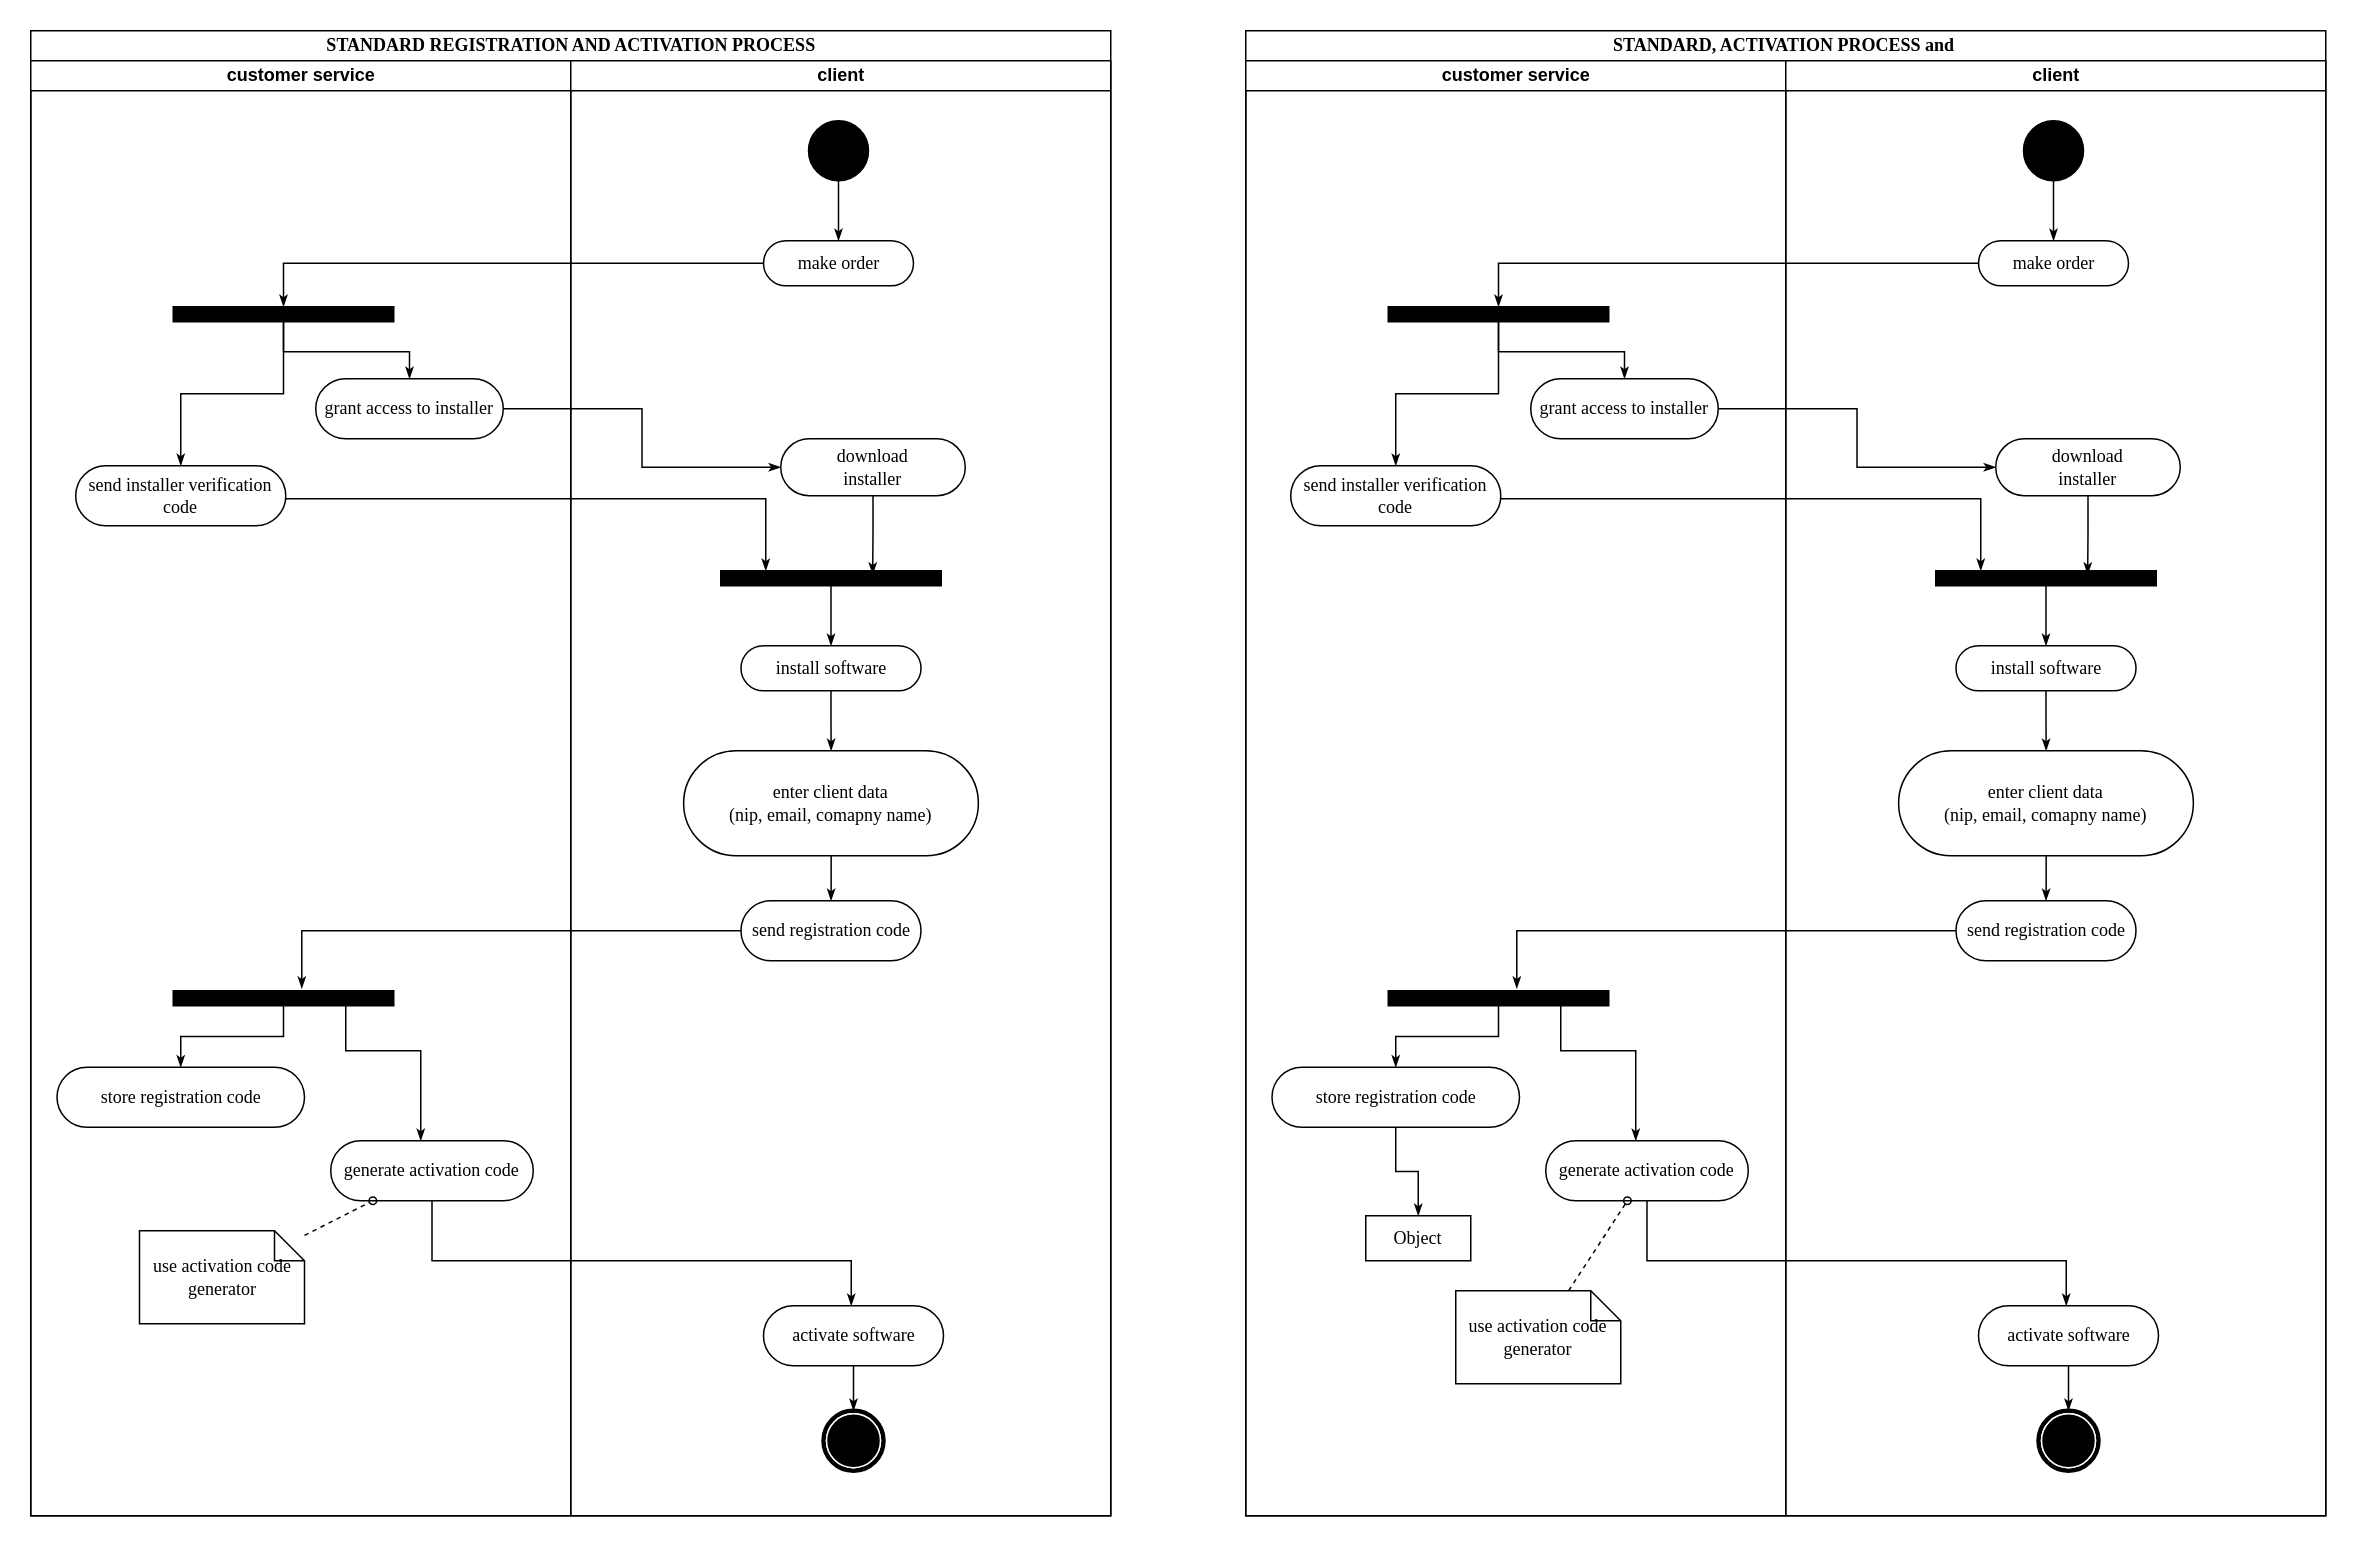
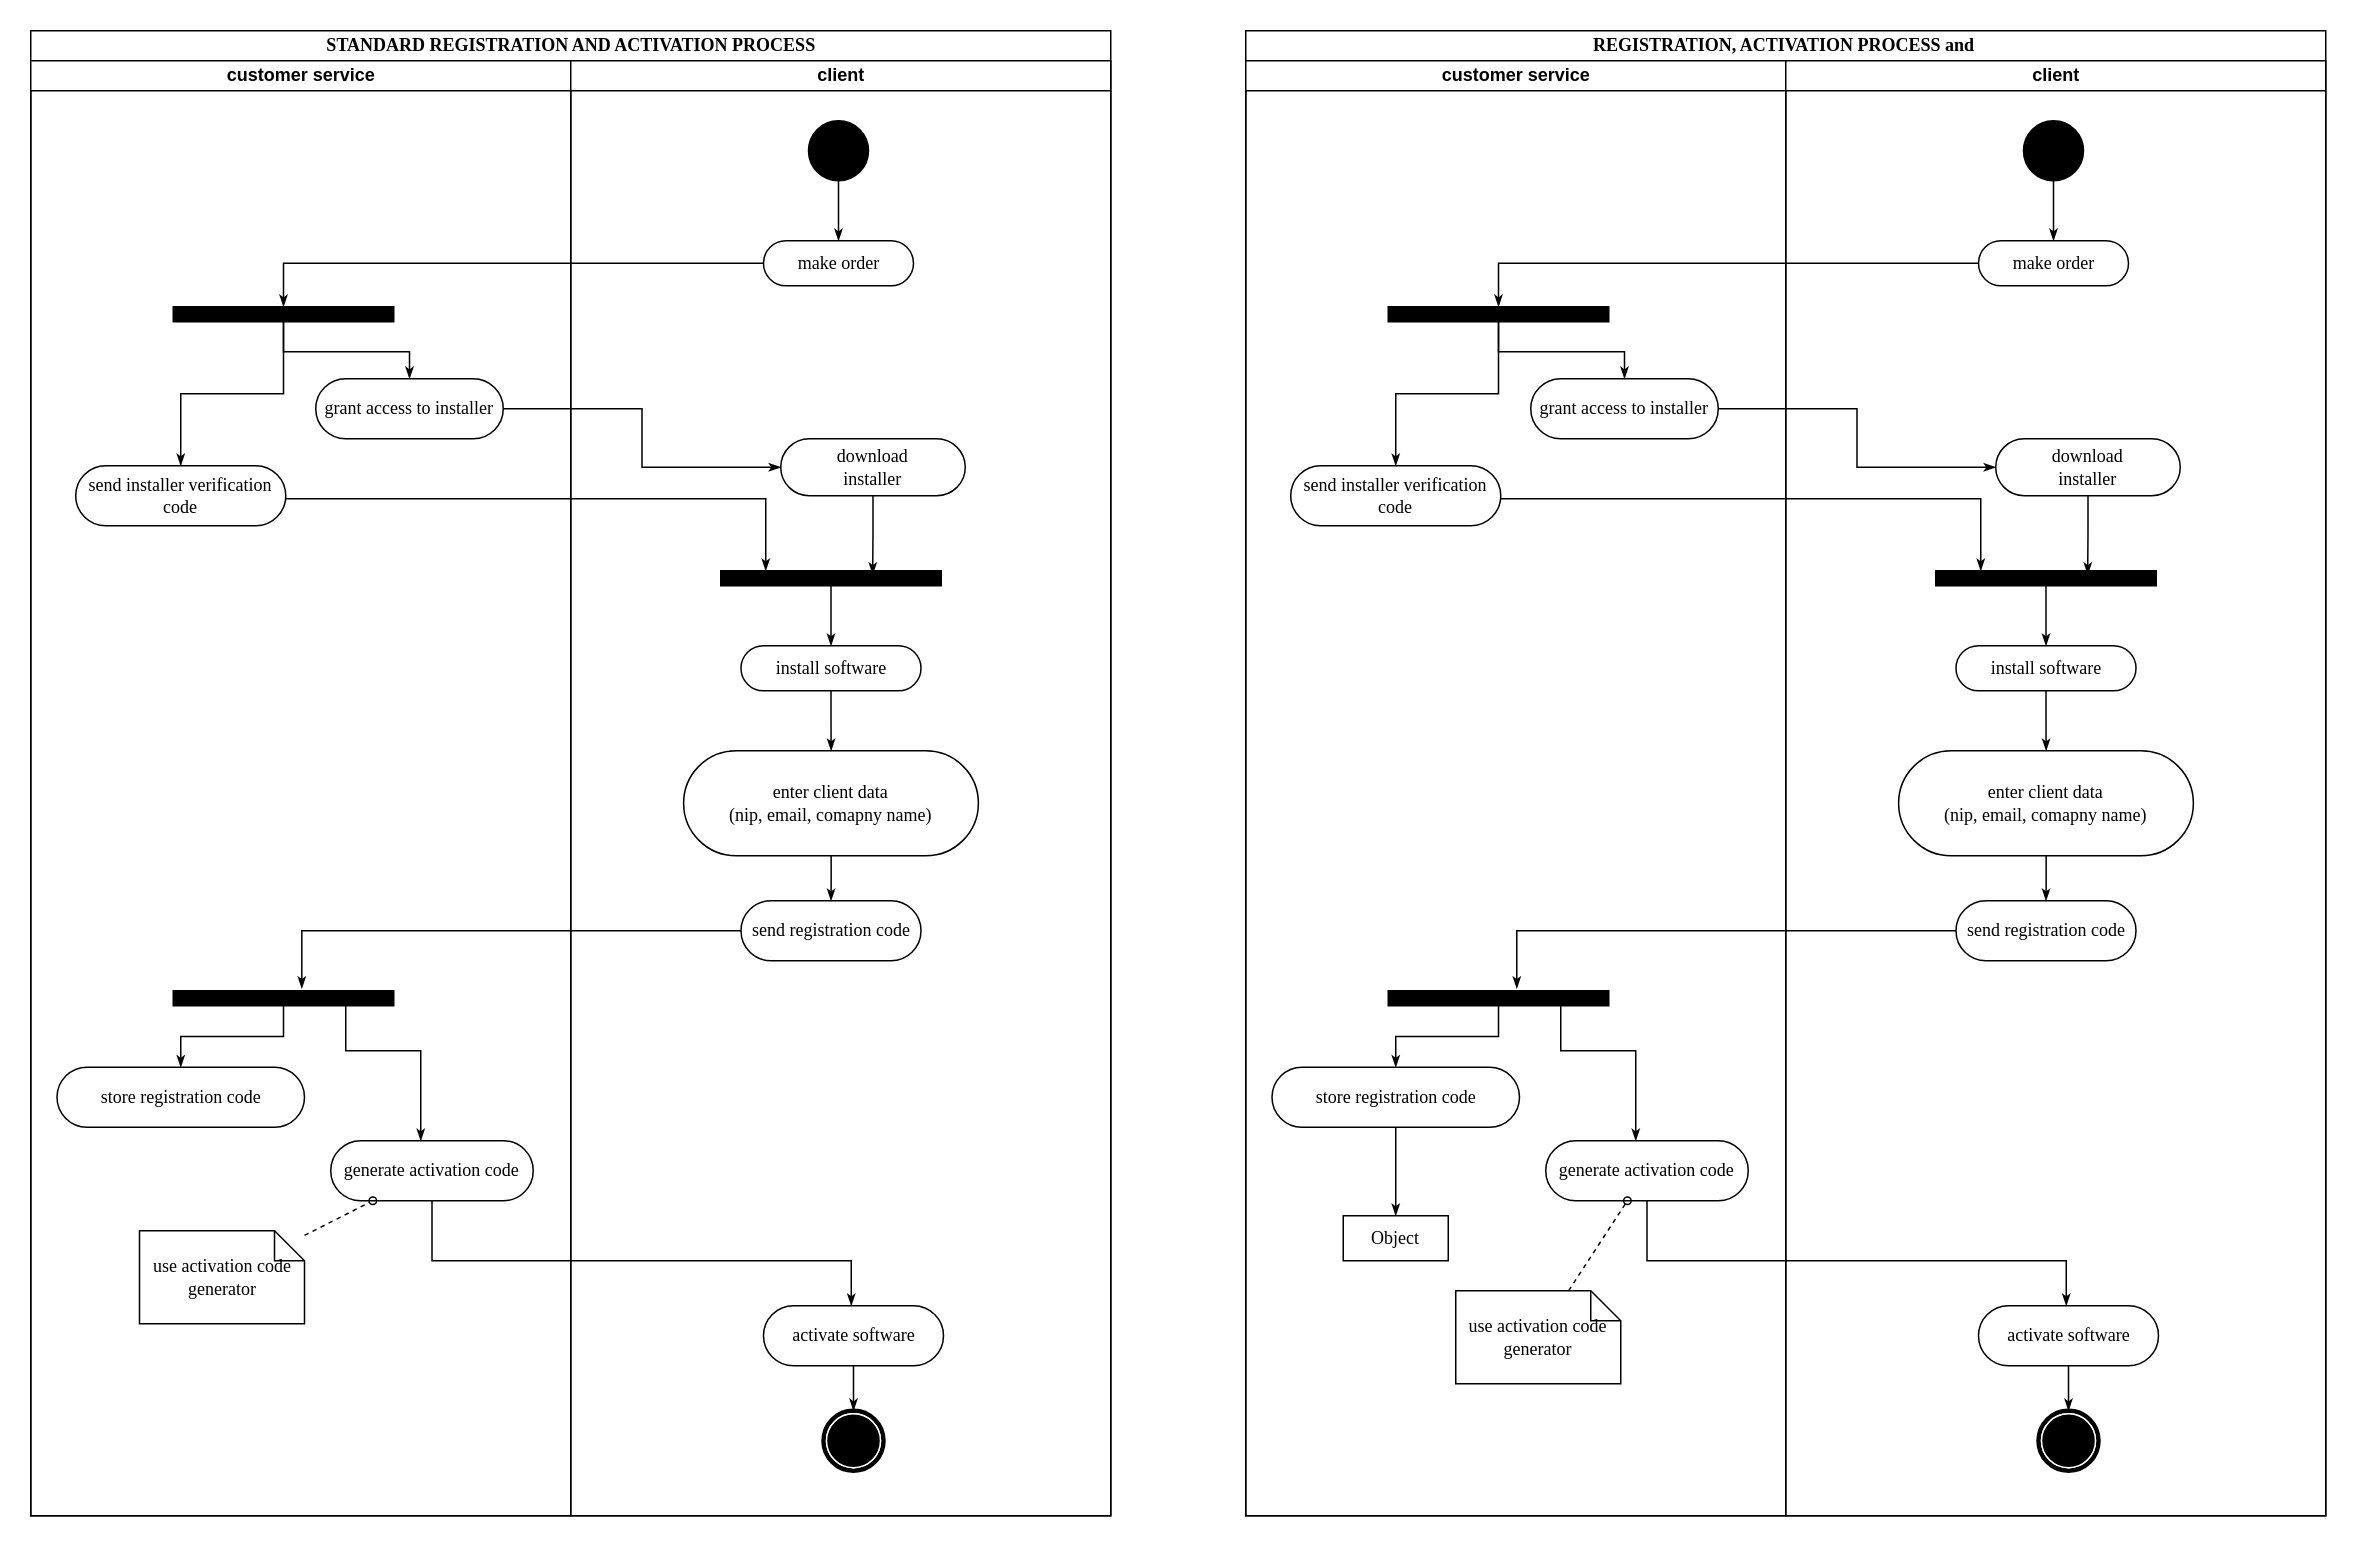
node "STANDARD, ACTIVATION PROCESS and": label "STANDARD, ACTIVATION PROCESS and" -> "REGISTRATION, ACTIVATION PROCESS and"
node "Object": moved (1418, 1238) -> (1396, 1238)
